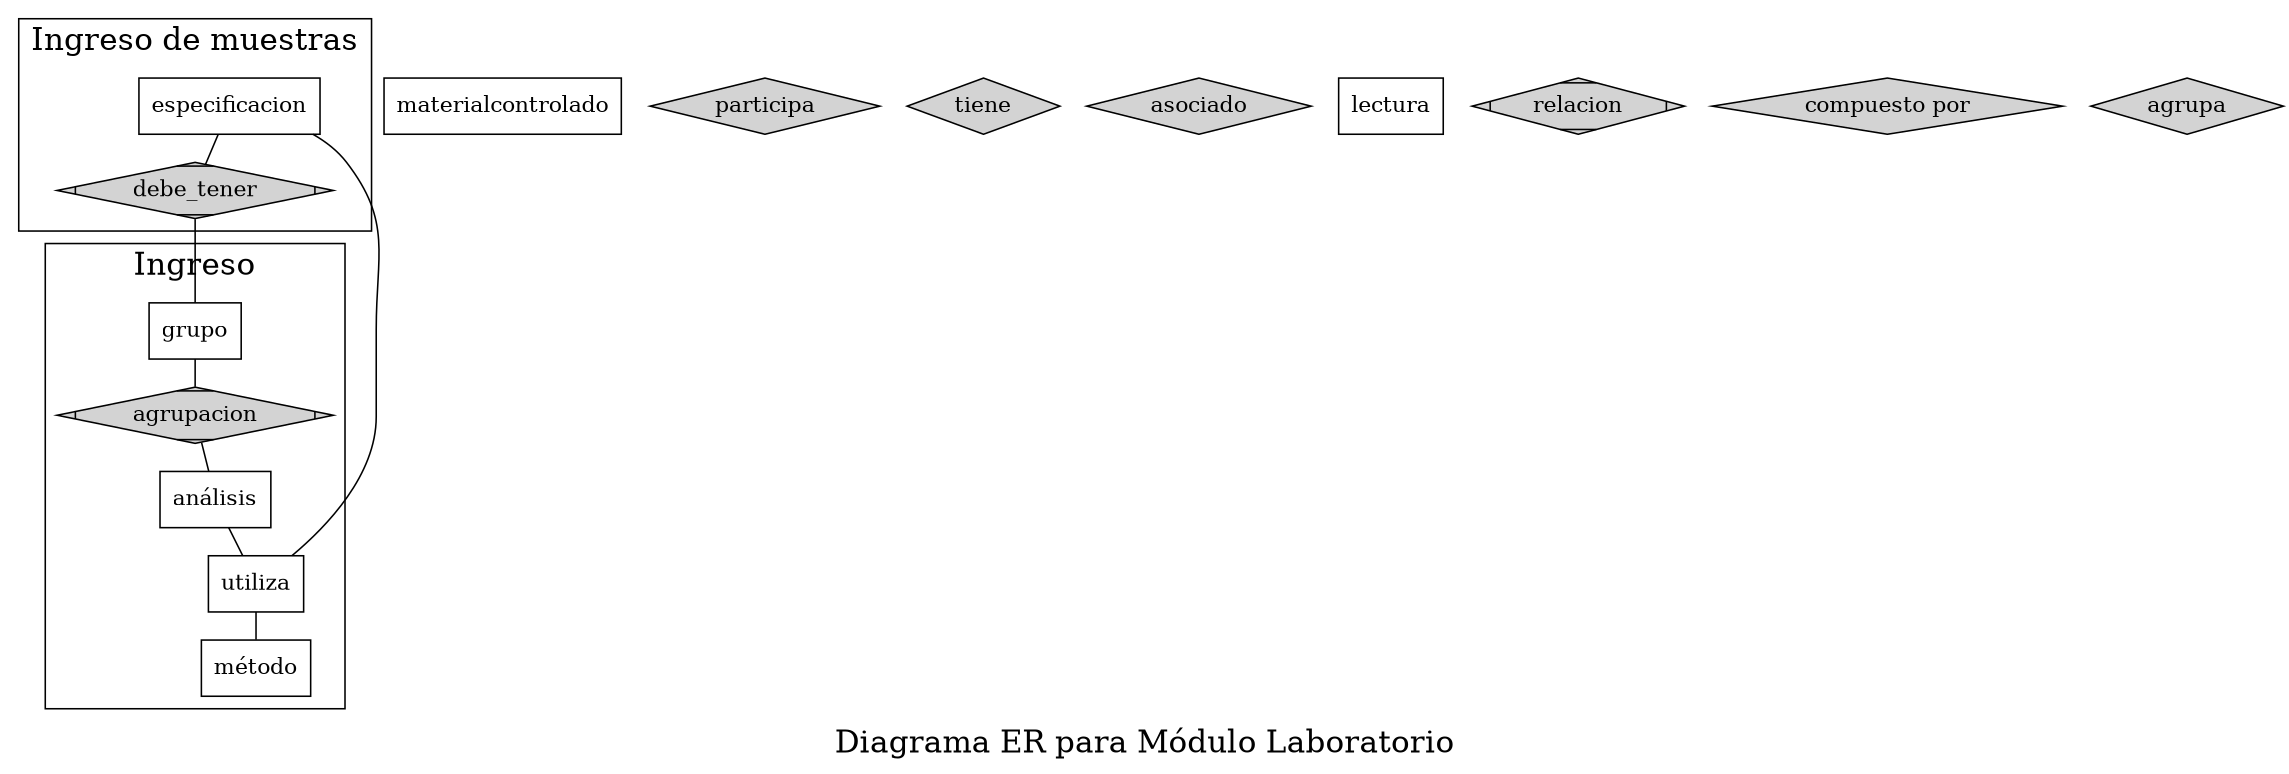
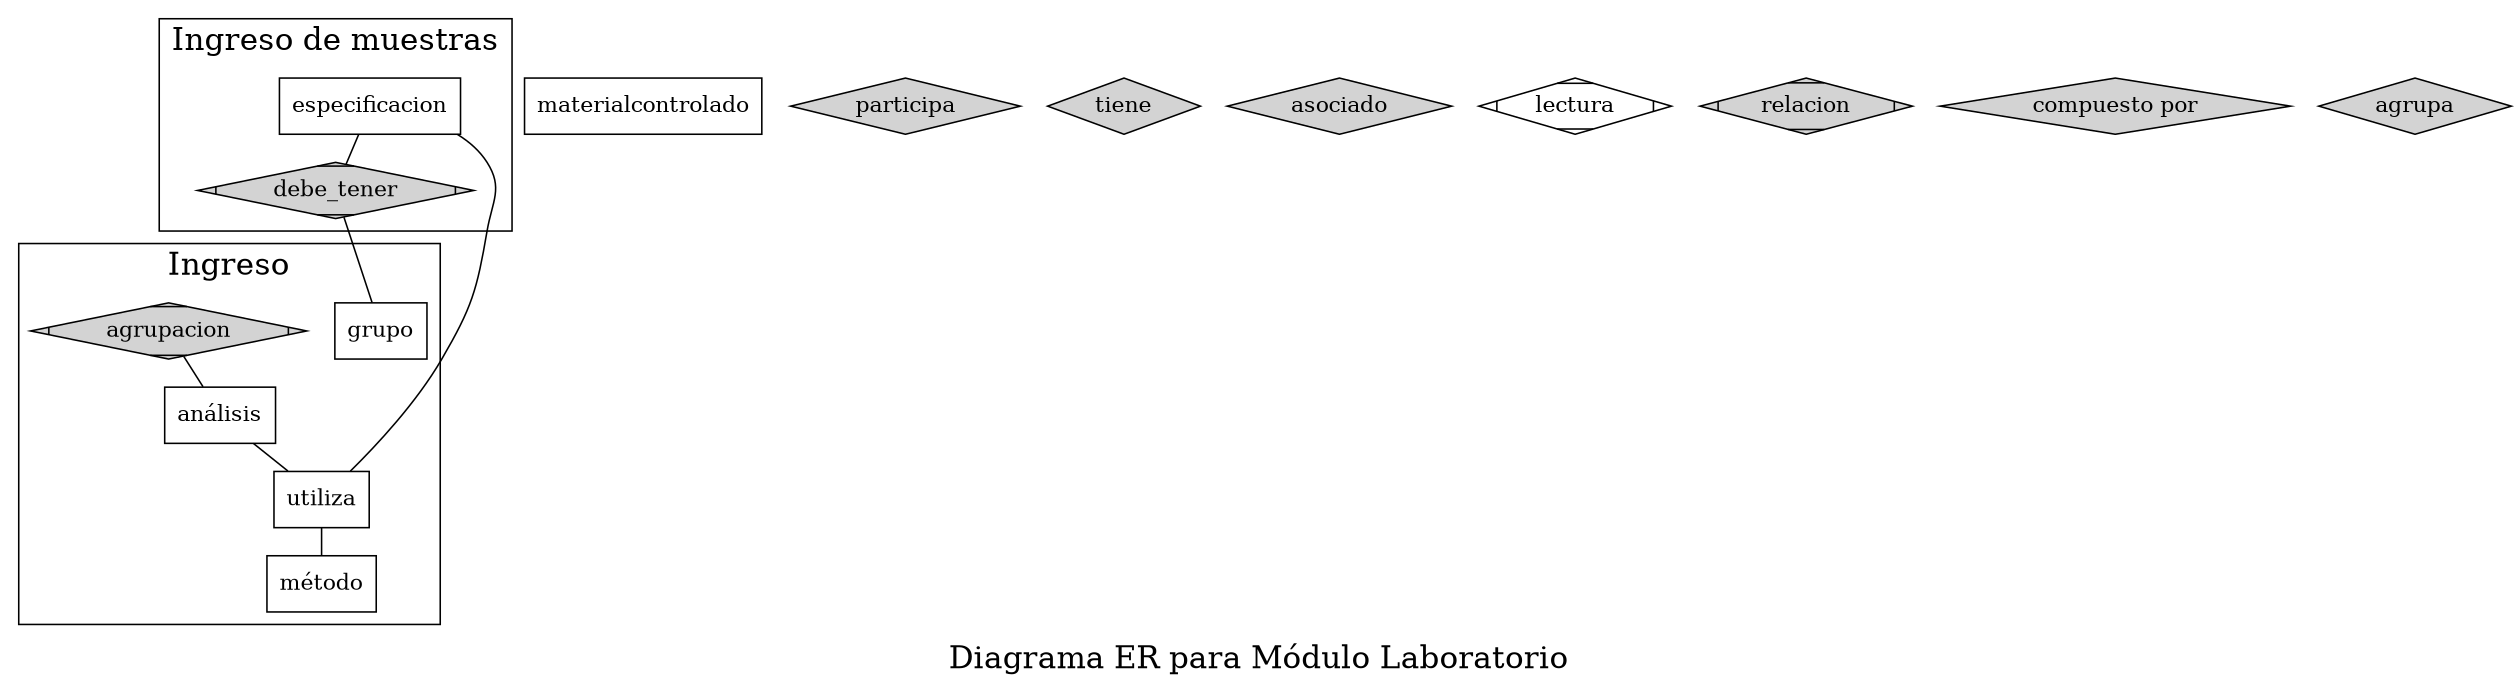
node "lectura": shape box -> Mdiamond
edge "grupo" -- "agrupacion": removed
